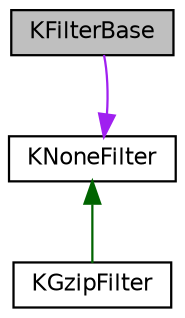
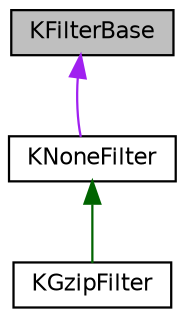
edge "KFilterBase" -> "KNoneFilter": reversed
